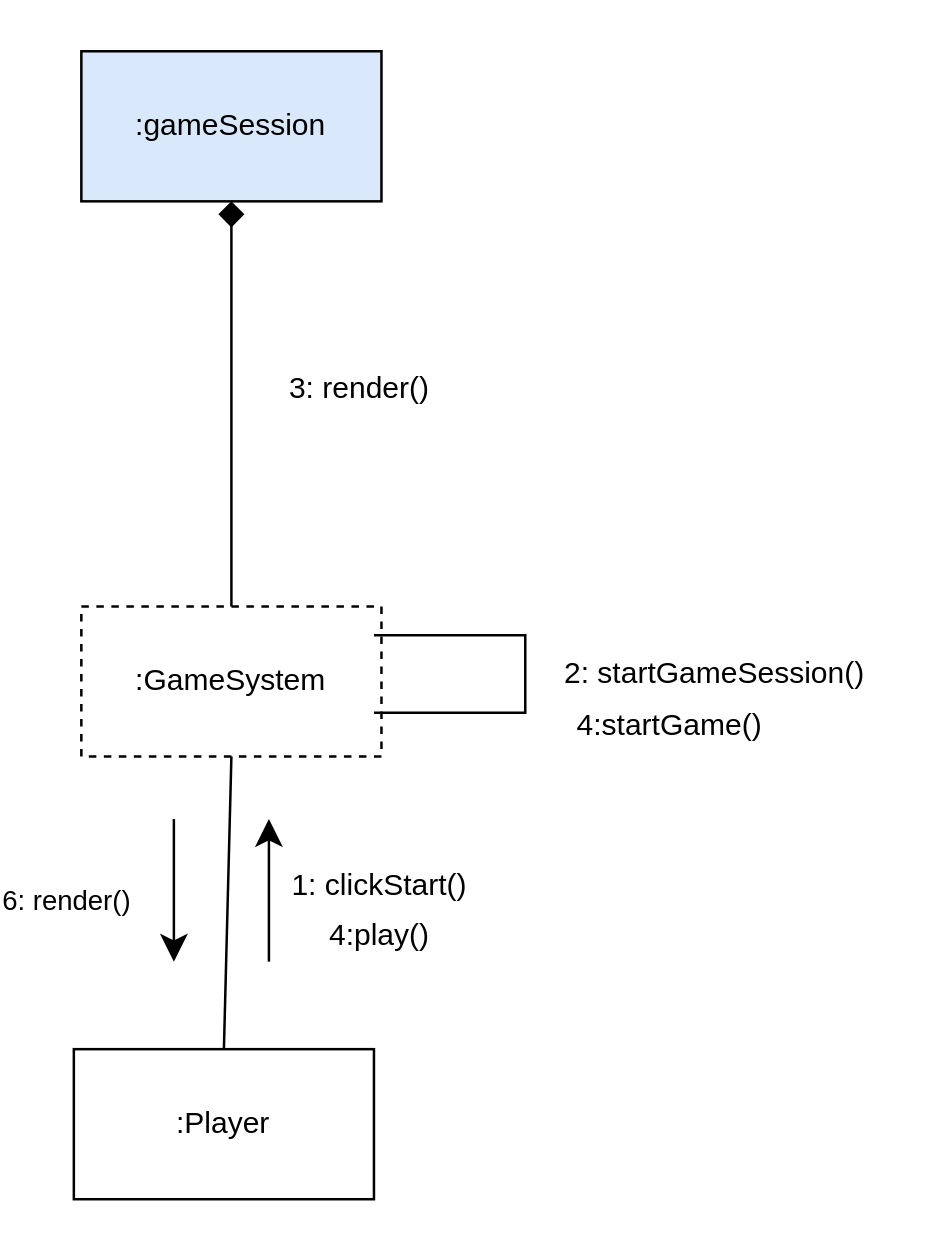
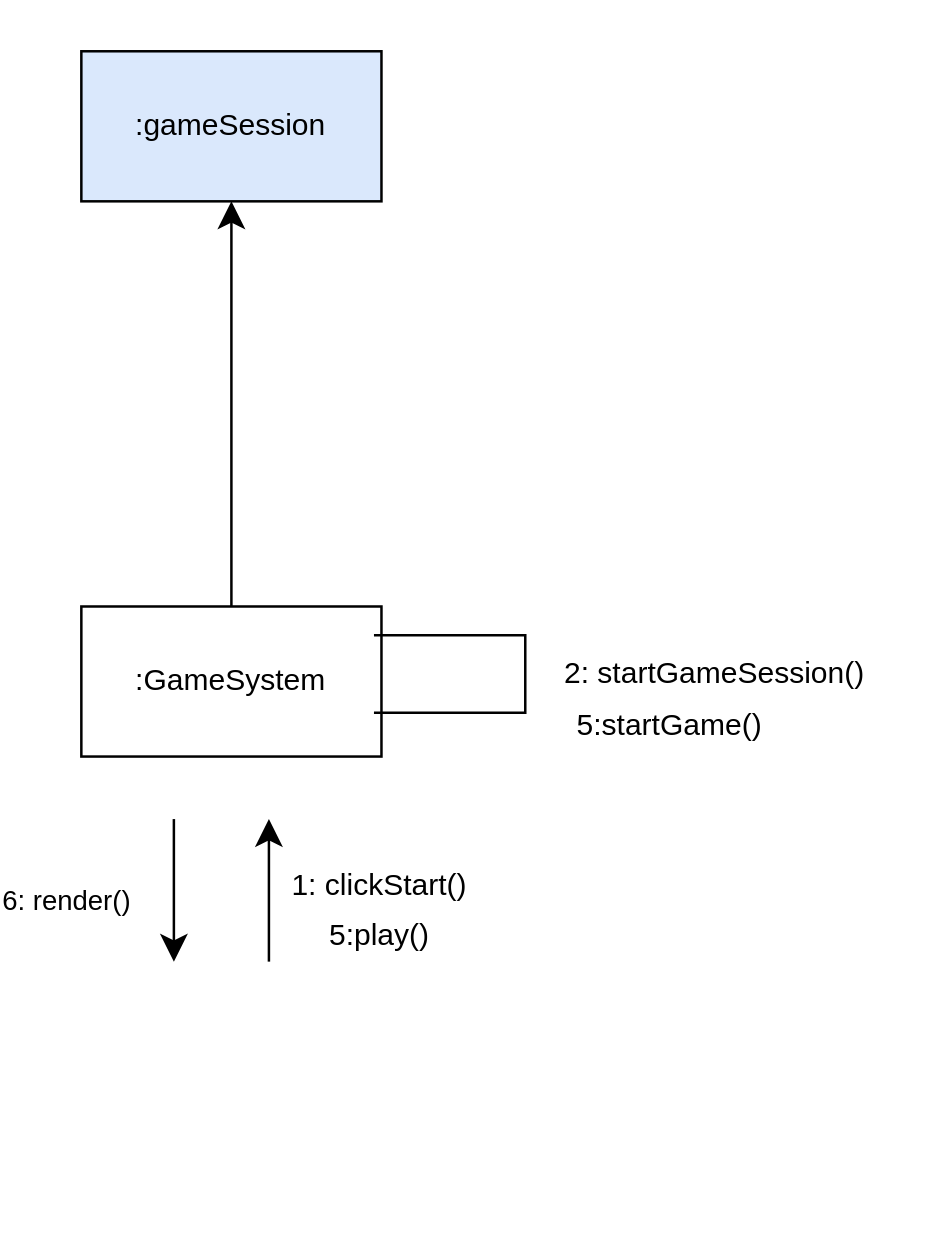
edge ":GameSystem" -> ":gameSession": arrowhead diamond -> classic
node "3: render()": removed
node ":GameSystem": style dashed -> solid
node "4:startGame()": label "4:startGame()" -> "5:startGame()"
edge ":GameSystem" -- ":Player": removed
node "4:play()": label "4:play()" -> "5:play()"
node ":Player": removed
